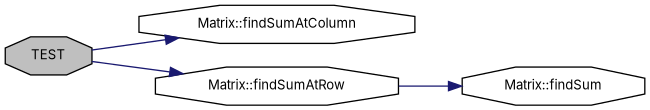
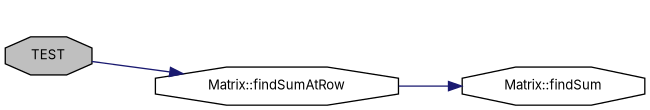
node "Matrix::findSumAtColumn": removed
